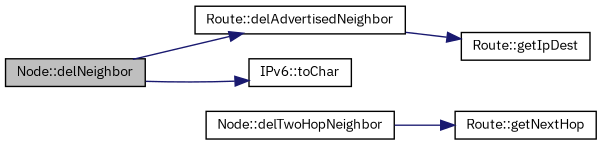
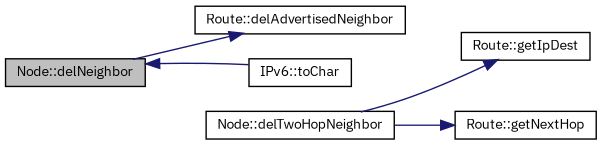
edge "Route::delAdvertisedNeighbor" -> "Route::getIpDest": now "Node::delTwoHopNeighbor" -> "Route::getIpDest"
edge "Node::delNeighbor" -> "IPv6::toChar": reversed
